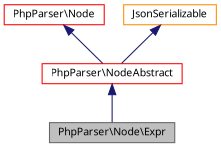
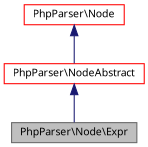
node "JsonSerializable": removed
